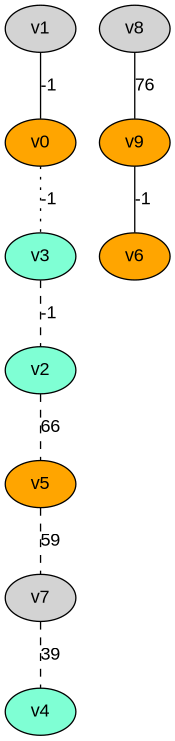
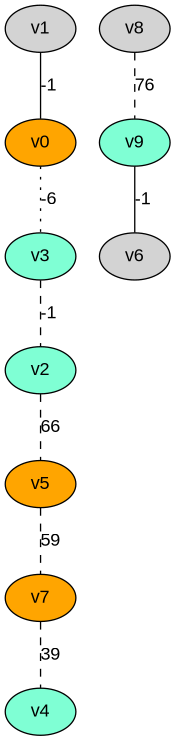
edge "v8" -- "v9": style solid -> dashed
node "v9": fillcolor orange -> aquamarine
edge "v0" -- "v3": label "-1" -> "-6"
node "v6": fillcolor orange -> lightgrey
node "v7": fillcolor lightgrey -> orange
